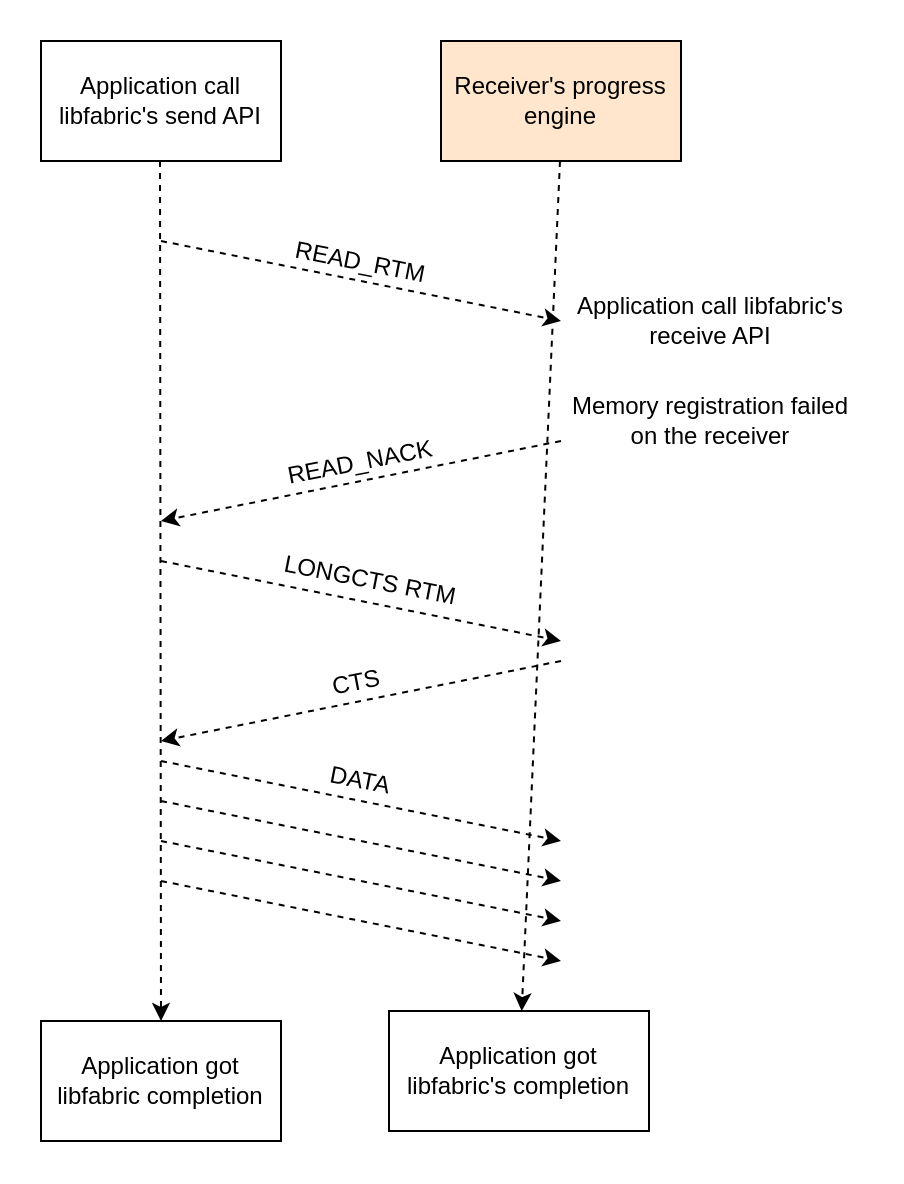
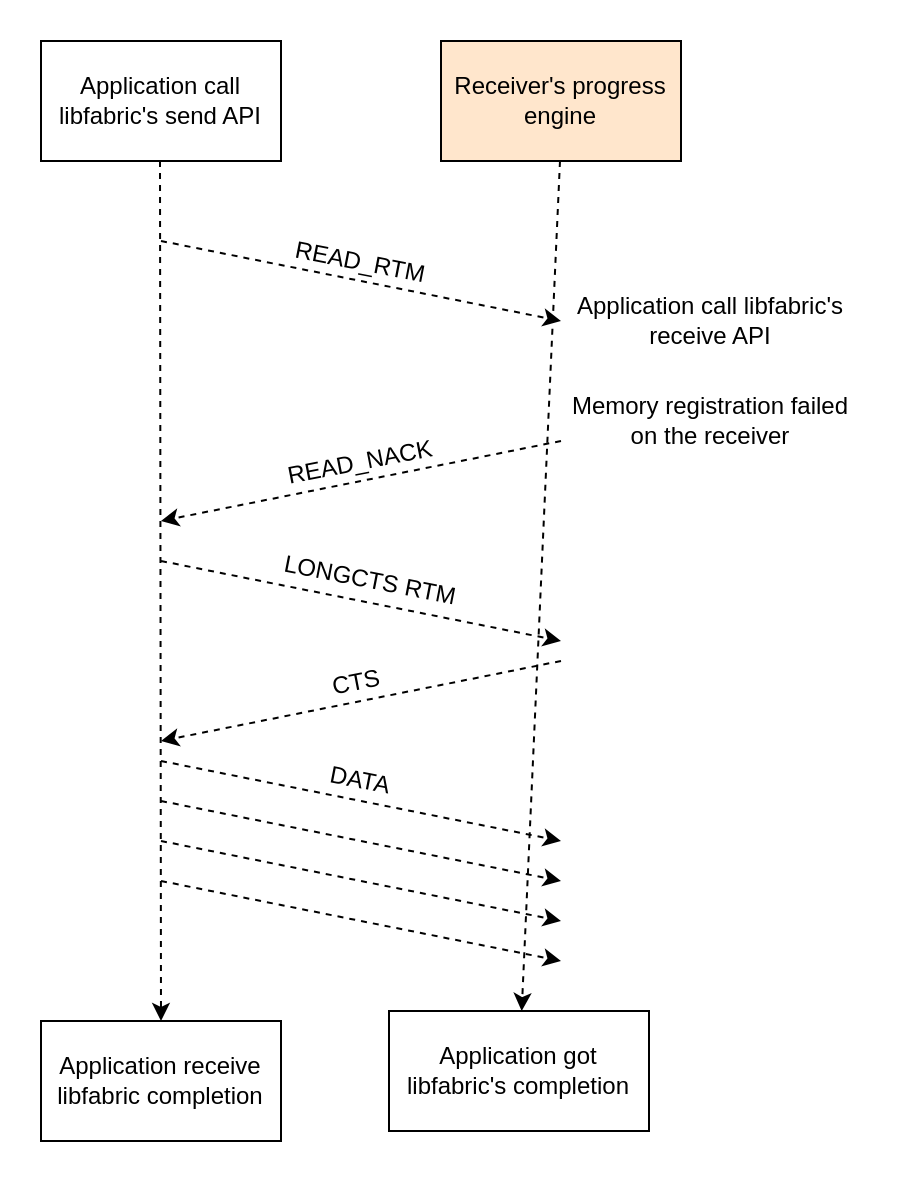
node "Application got libfabric completion": label "Application got libfabric completion" -> "Application receive libfabric completion"
